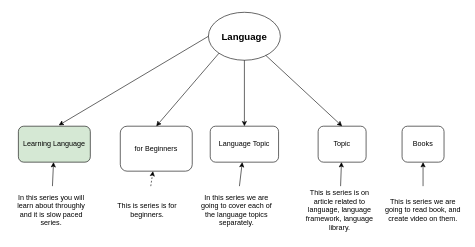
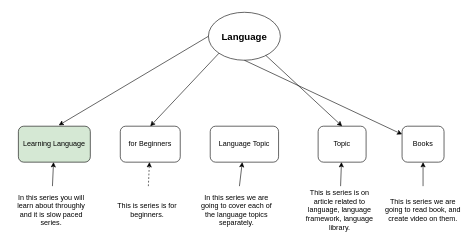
edge "Language" -> "Language Topic": now "Language" -> "Books"
node "for Beginners": size 72x45 -> 60x36
